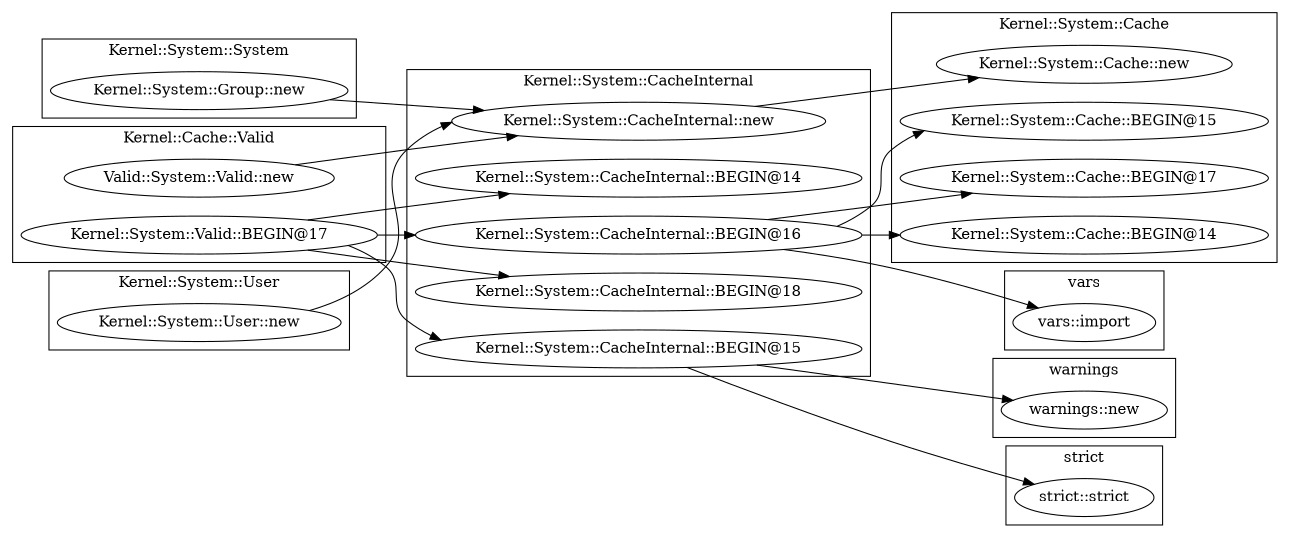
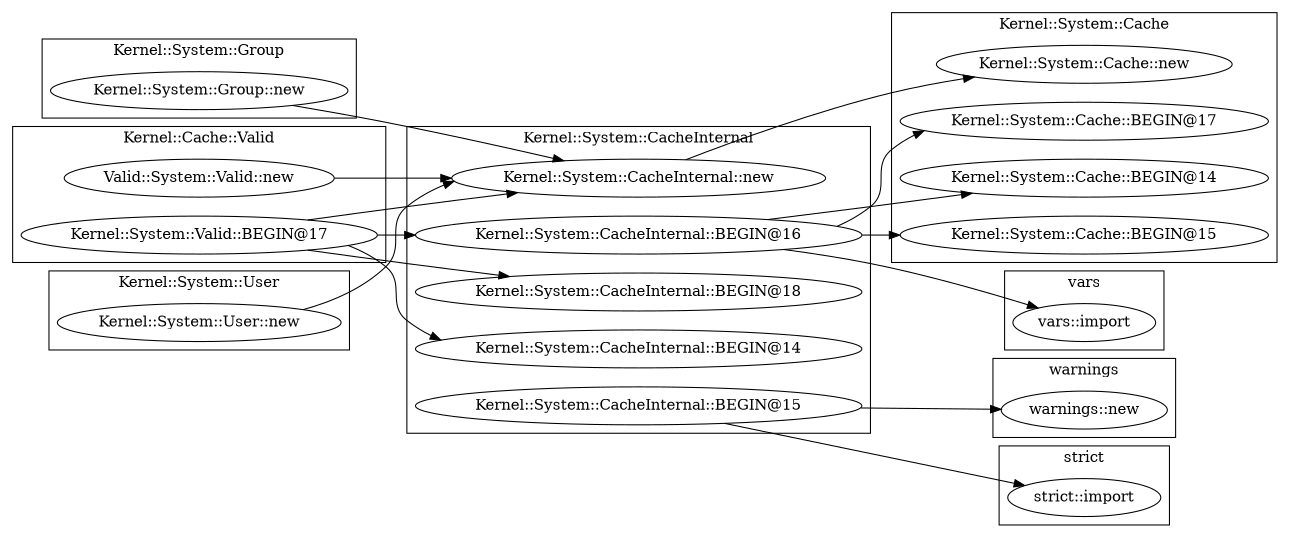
cluster "Kernel::System::System": label "Kernel::System::System" -> "Kernel::System::Group"
edge "Kernel::System::Valid::BEGIN@17" -> "Kernel::System::CacheInternal::BEGIN@15": now "Kernel::System::Valid::BEGIN@17" -> "Kernel::System::CacheInternal::new"
node "strict::strict": label "strict::strict" -> "strict::import"
